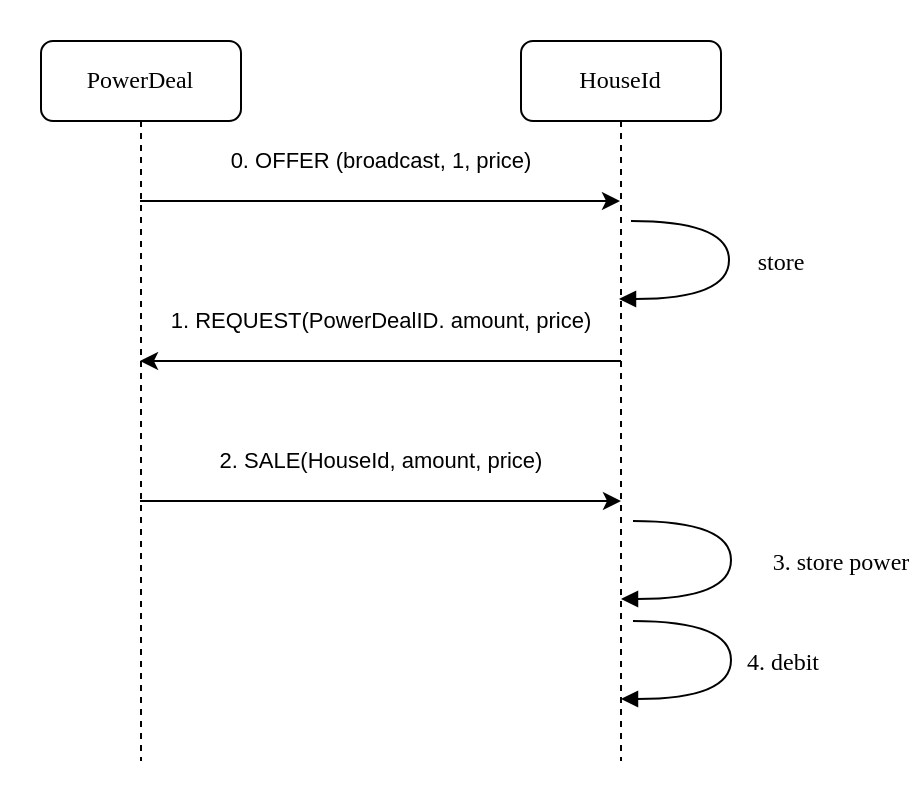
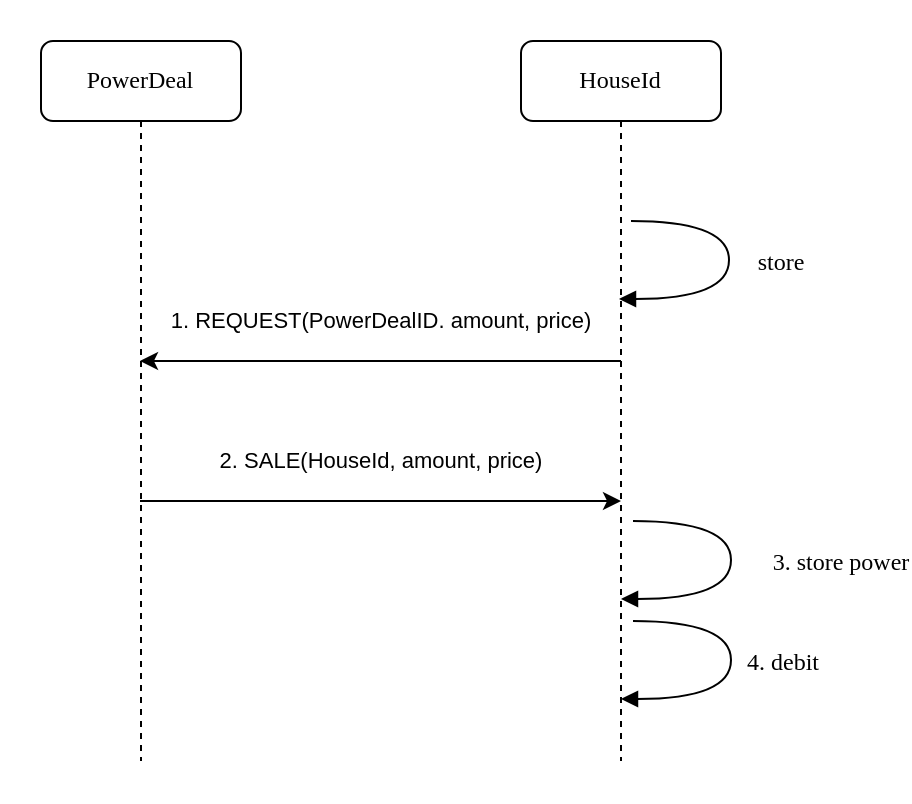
edge "PowerDeal" -> "HouseId": removed, label "0. OFFER (broadcast, 1, price)"
